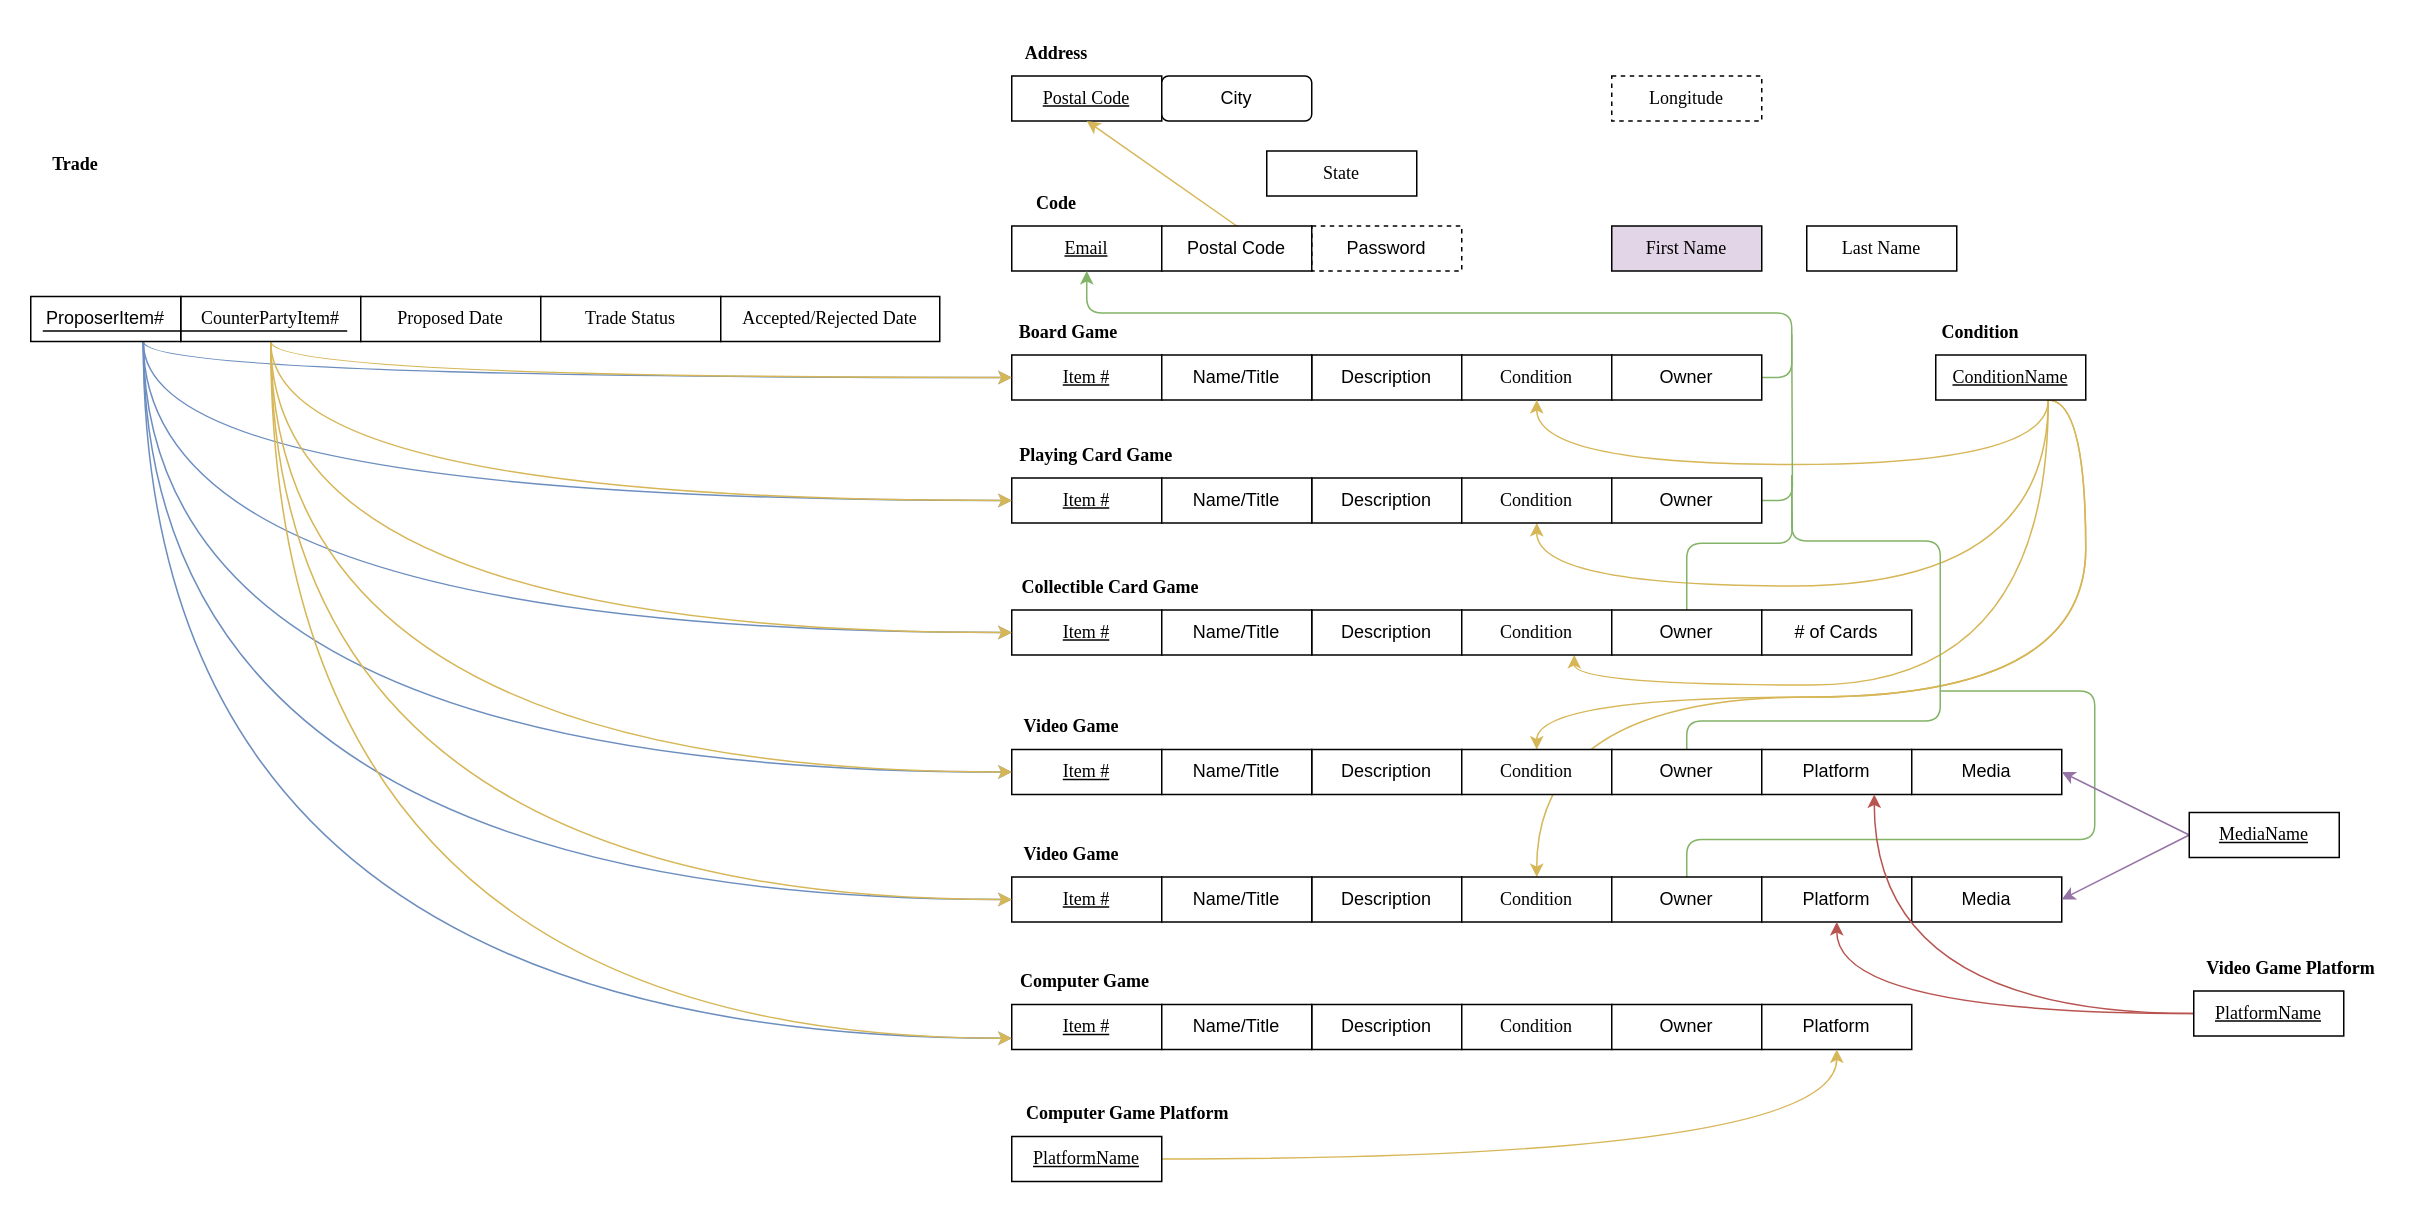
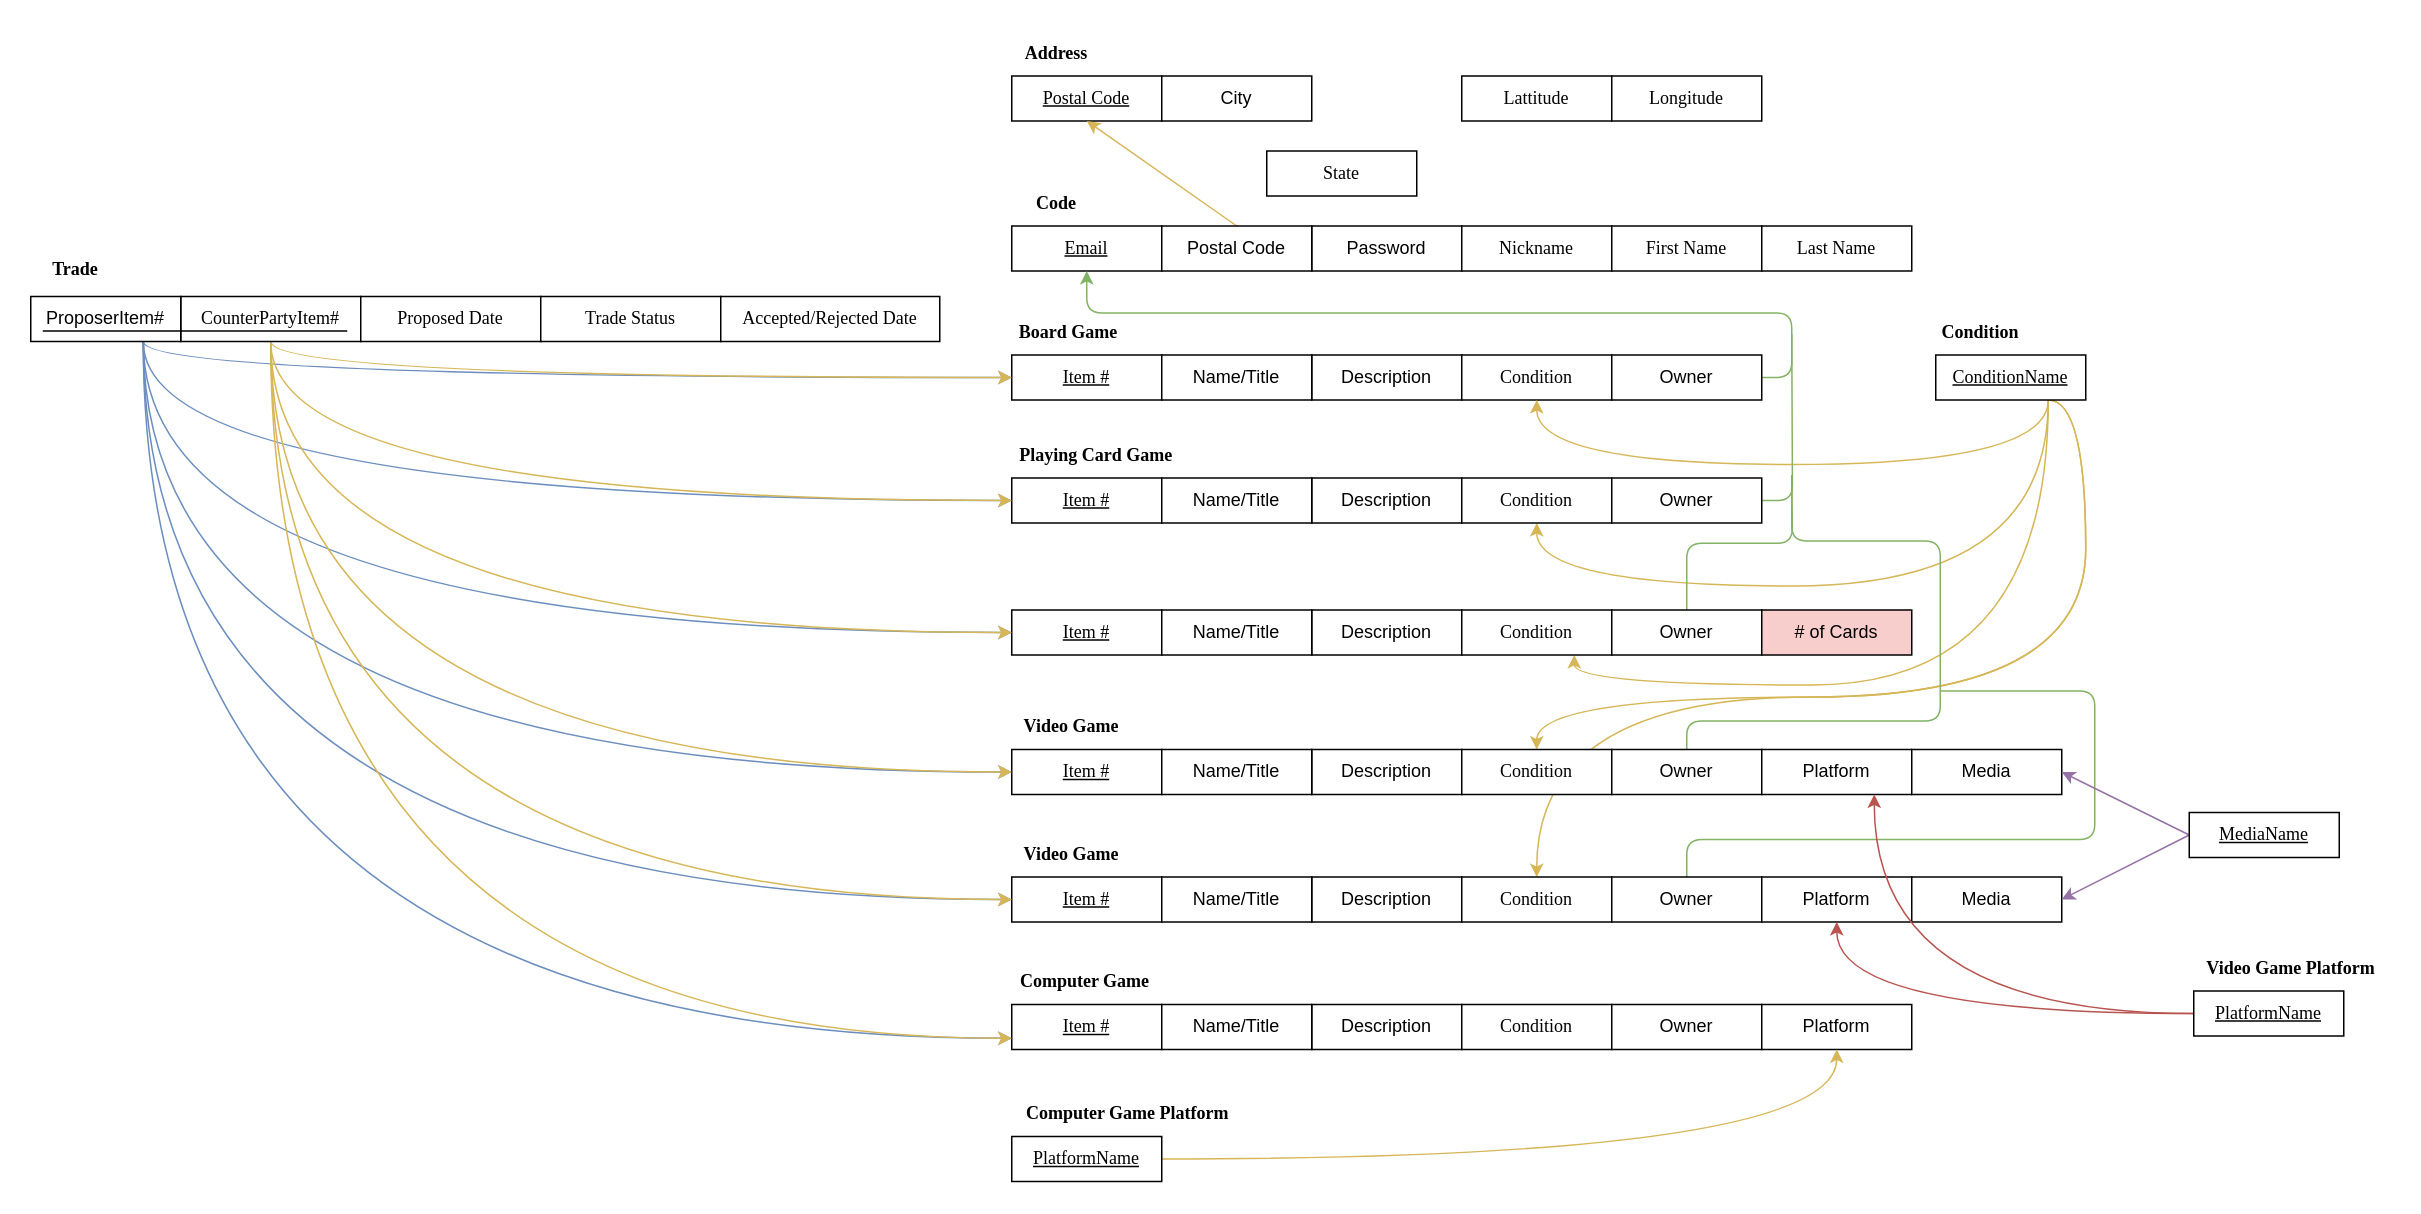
node "City": shape rounded rectangle -> rectangle
node "Lattitude": added
node "Longitude": style dashed -> solid
node "Trade": moved (76, 164) -> (76, 269)
node "Password": style dashed -> solid
node "Nickname": added
node "First Name": fillcolor #e1d5e7 -> #ffffff
node "Last Name": moved (1882, 248) -> (1837, 248)
node "Collectible Card Game": removed
node "# of Cards": fillcolor #ffffff -> #f8cecc
